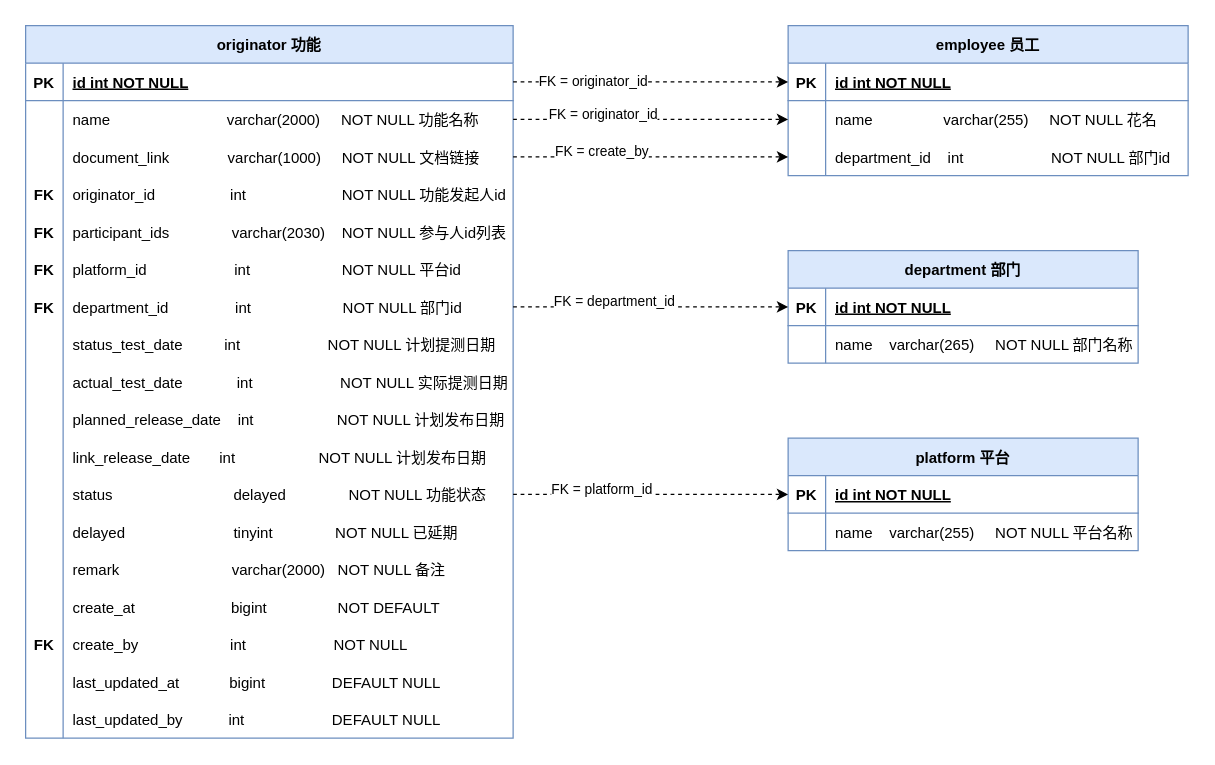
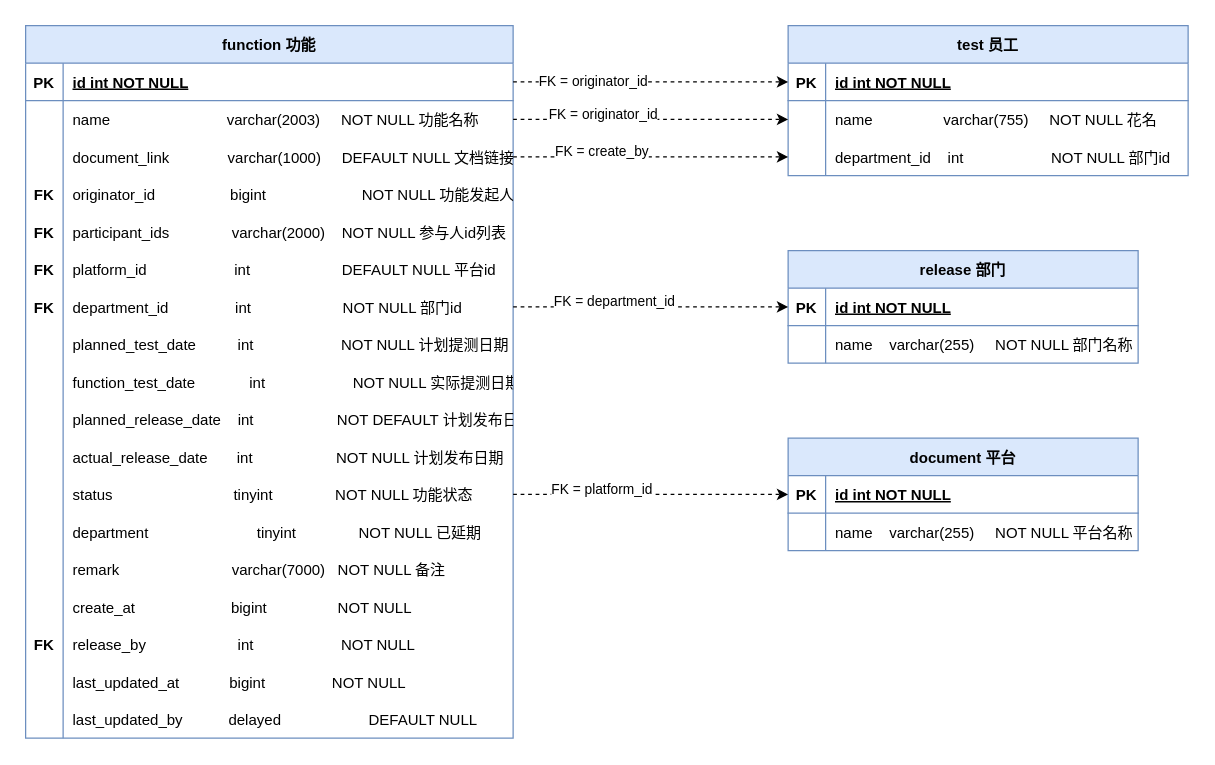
node "originator 功能": label "originator 功能" -> "function 功能"
node "employee 员工": label "employee 员工" -> "test 员工"
node "name varchar(2000) NOT NULL 功能名称": label "name varchar(2000) NOT NULL 功能名称" -> "name varchar(2003) NOT NULL 功能名称"
node "name varchar(255) NOT NULL 花名": label "name varchar(255) NOT NULL 花名" -> "name varchar(755) NOT NULL 花名"
node "document_link varchar(1000) NOT NULL 文档链接": label "document_link varchar(1000) NOT NULL 文档链接" -> "document_link varchar(1000) DEFAULT NULL 文档链接"
node "originator_id int NOT NULL 功能发起人id": label "originator_id int NOT NULL 功能发起人id" -> "originator_id bigint NOT NULL 功能发起人id"
node "participant_ids varchar(2030) NOT NULL 参与人id列表": label "participant_ids varchar(2030) NOT NULL 参与人id列表" -> "participant_ids varchar(2000) NOT NULL 参与人id列表"
node "platform_id int NOT NULL 平台id": label "platform_id int NOT NULL 平台id" -> "platform_id int DEFAULT NULL 平台id"
node "department 部门": label "department 部门" -> "release 部门"
node "status_test_date int NOT NULL 计划提测日期": label "status_test_date int NOT NULL 计划提测日期" -> "planned_test_date int NOT NULL 计划提测日期"
node "name varchar(265) NOT NULL 部门名称": label "name varchar(265) NOT NULL 部门名称" -> "name varchar(255) NOT NULL 部门名称"
node "actual_test_date int NOT NULL 实际提测日期": label "actual_test_date int NOT NULL 实际提测日期" -> "function_test_date int NOT NULL 实际提测日期"
node "planned_release_date int NOT NULL 计划发布日期": label "planned_release_date int NOT NULL 计划发布日期" -> "planned_release_date int NOT DEFAULT 计划发布日期"
node "link_release_date int NOT NULL 计划发布日期": label "link_release_date int NOT NULL 计划发布日期" -> "actual_release_date int NOT NULL 计划发布日期"
node "platform 平台": label "platform 平台" -> "document 平台"
node "status delayed NOT NULL 功能状态": label "status delayed NOT NULL 功能状态" -> "status tinyint NOT NULL 功能状态"
node "delayed tinyint NOT NULL 已延期": label "delayed tinyint NOT NULL 已延期" -> "department tinyint NOT NULL 已延期"
node "remark varchar(2000) NOT NULL 备注": label "remark varchar(2000) NOT NULL 备注" -> "remark varchar(7000) NOT NULL 备注"
node "create_at bigint NOT DEFAULT": label "create_at bigint NOT DEFAULT" -> "create_at bigint NOT NULL"
node "create_by int NOT NULL": label "create_by int NOT NULL" -> "release_by int NOT NULL"
node "last_updated_at bigint DEFAULT NULL": label "last_updated_at bigint DEFAULT NULL" -> "last_updated_at bigint NOT NULL"
node "last_updated_by int DEFAULT NULL": label "last_updated_by int DEFAULT NULL" -> "last_updated_by delayed DEFAULT NULL"
